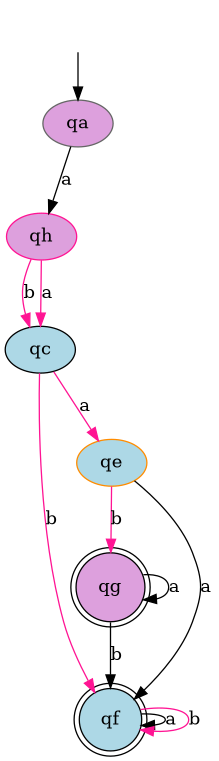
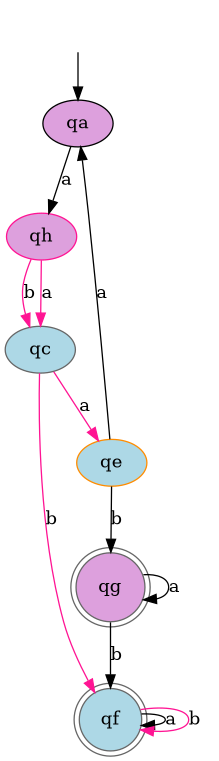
node "qa": color gray40 -> black
node "qc": color black -> gray40
edge "qe" -> "qg": color deeppink -> black
edge "qe" -> "qf": now "qe" -> "qa"
node "qg": color black -> gray40
node "qf": color black -> gray40
